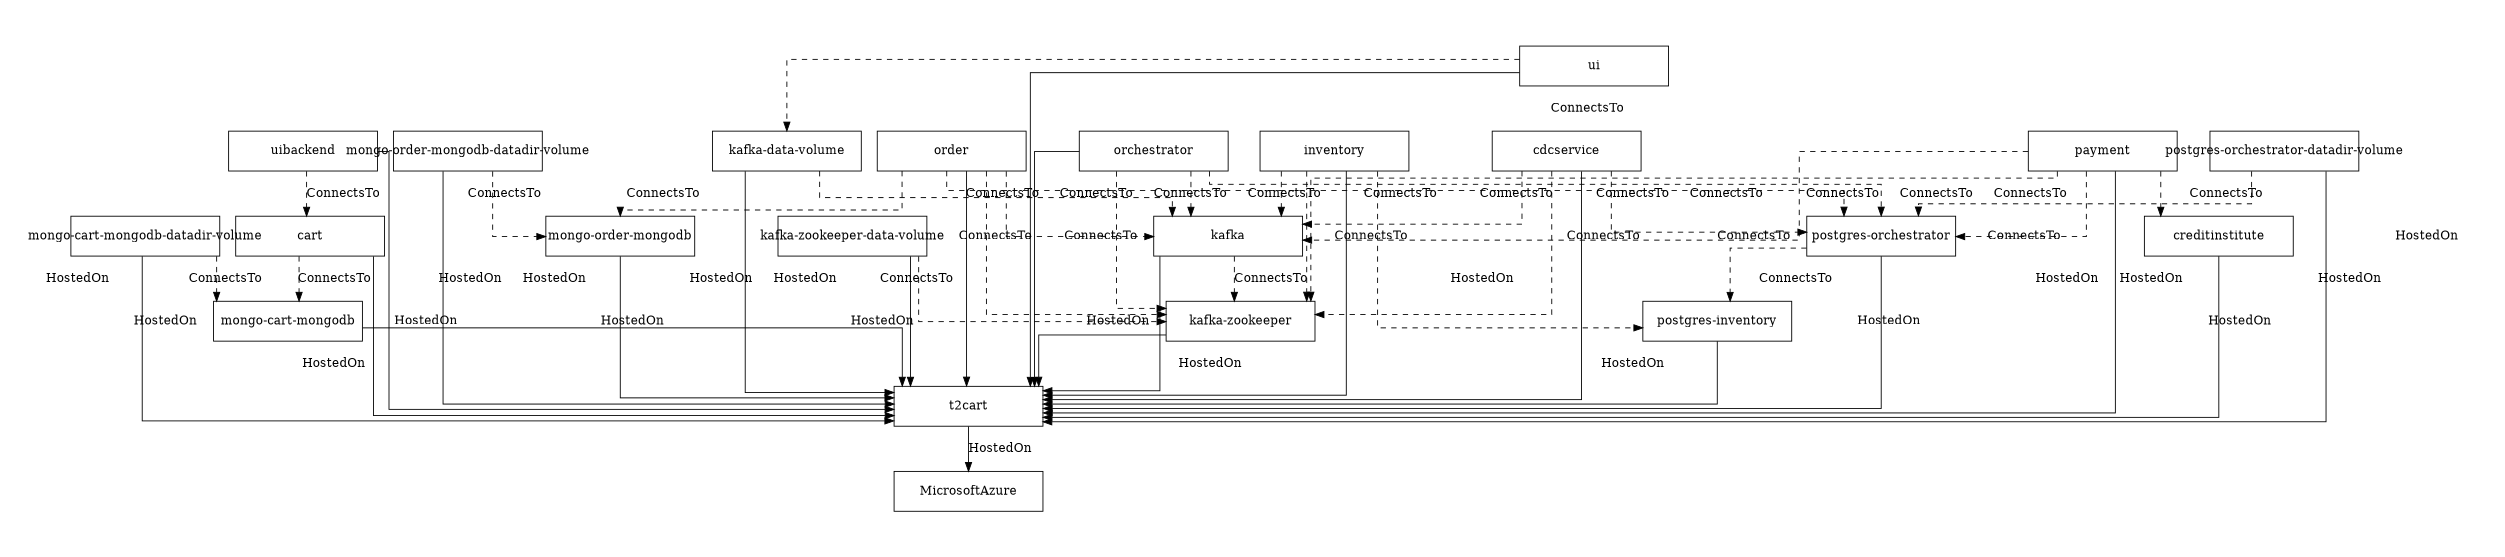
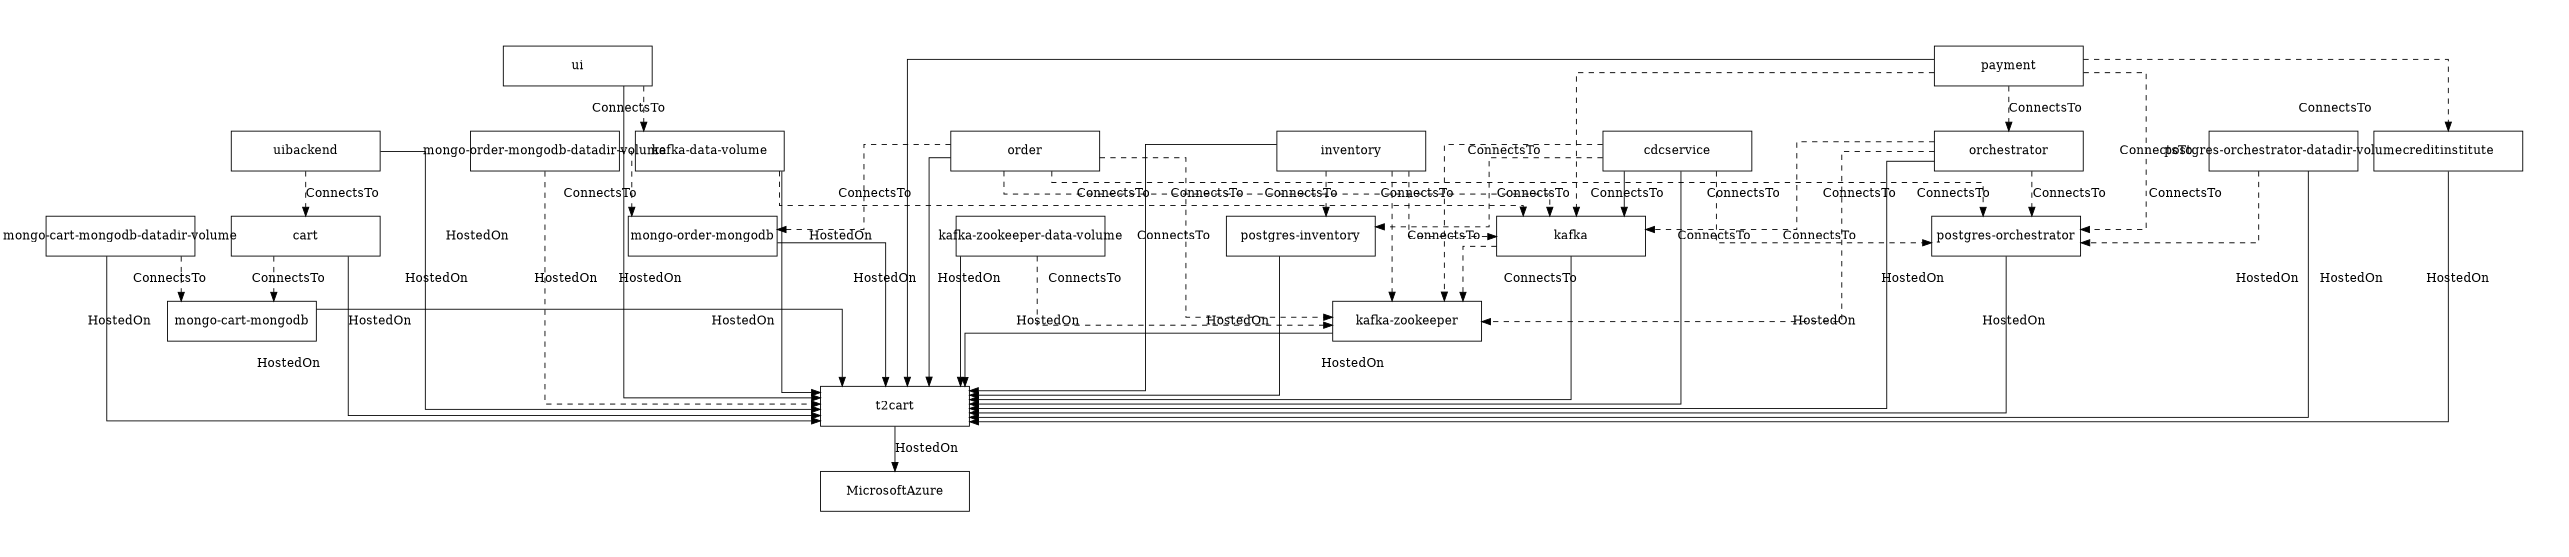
edge "payment" -> "kafka-zookeeper": now "payment" -> "orchestrator"
edge "cdcservice" -> "kafka": style dashed -> solid
edge "postgres-orchestrator" -> "postgres-inventory": now "cdcservice" -> "postgres-inventory"
edge "mongo-order-mongodb-datadir-volume" -> "t2cart": style solid -> dashed
